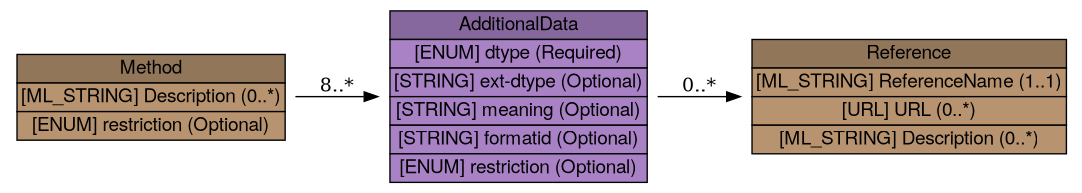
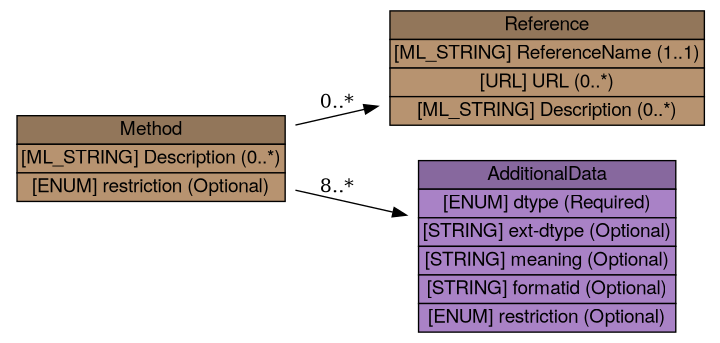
edge "AdditionalData" -> "Reference": now "Method" -> "Reference"
